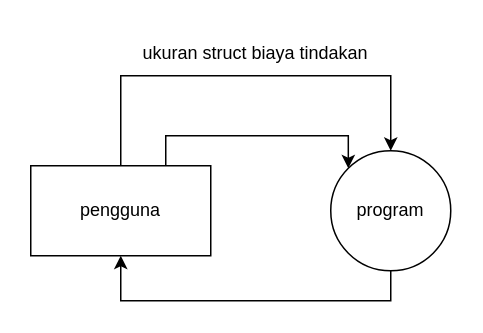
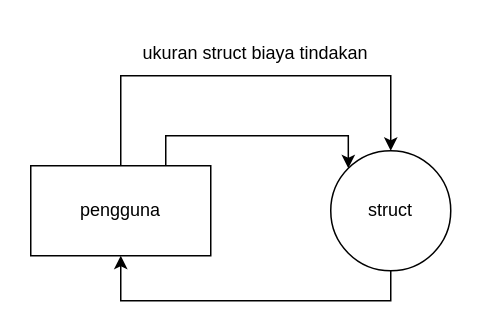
node "program": label "program" -> "struct"
